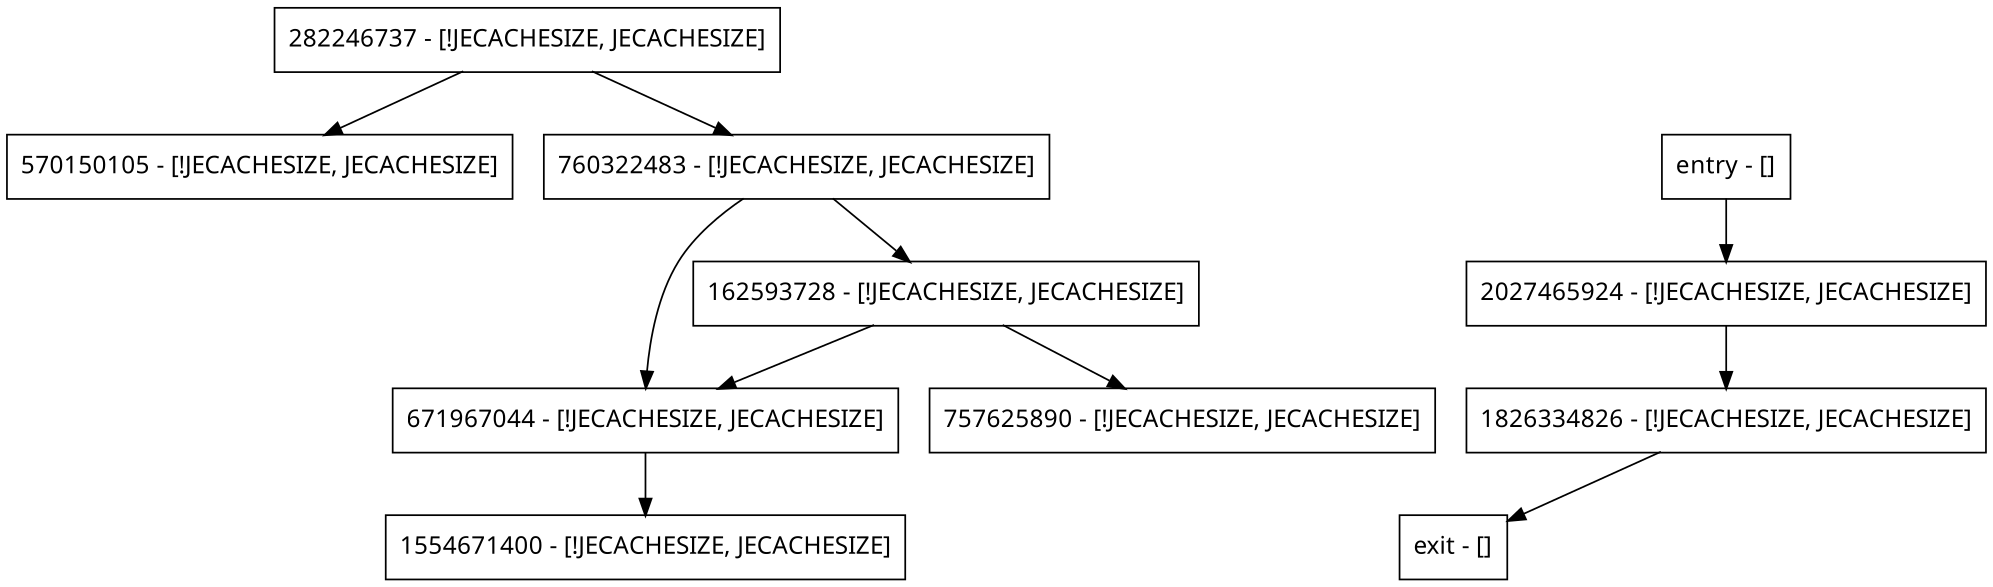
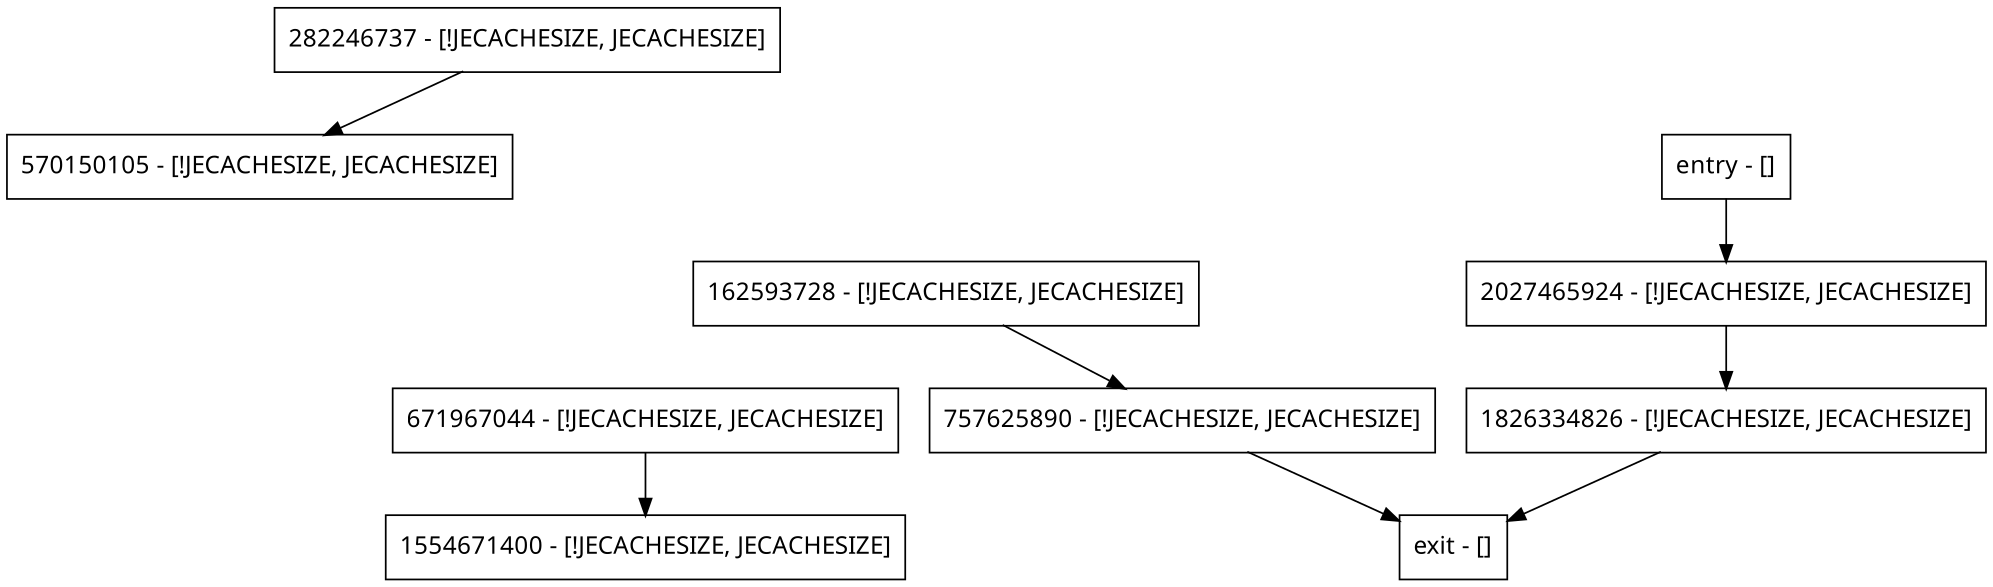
node "760322483 - [!JECACHESIZE, JECACHESIZE]": removed
edge "162593728 - [!JECACHESIZE, JECACHESIZE]" -> "671967044 - [!JECACHESIZE, JECACHESIZE]": removed
edge "757625890 - [!JECACHESIZE, JECACHESIZE]" -> "exit - []": added
